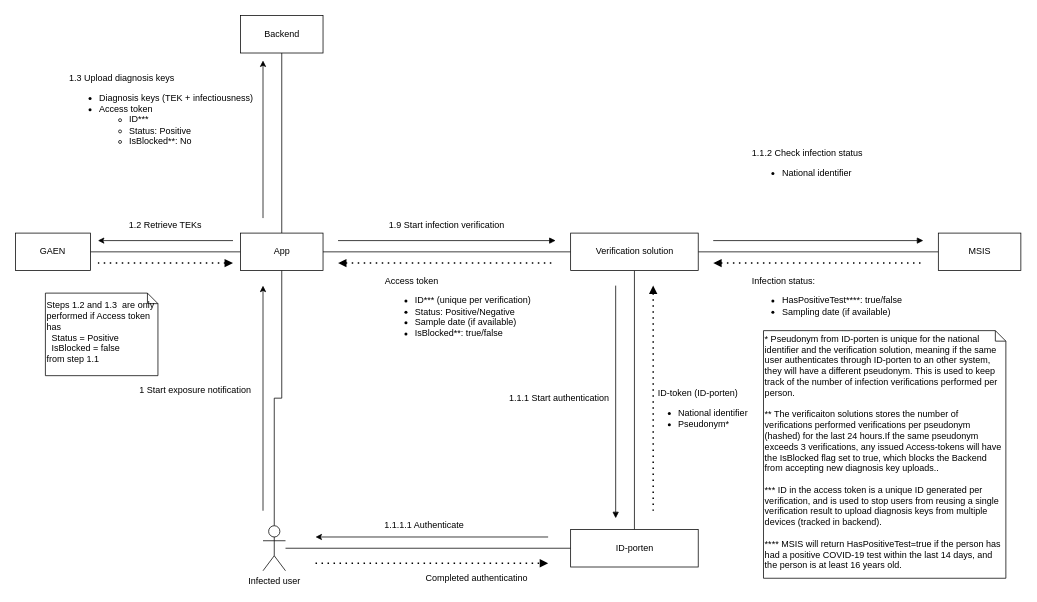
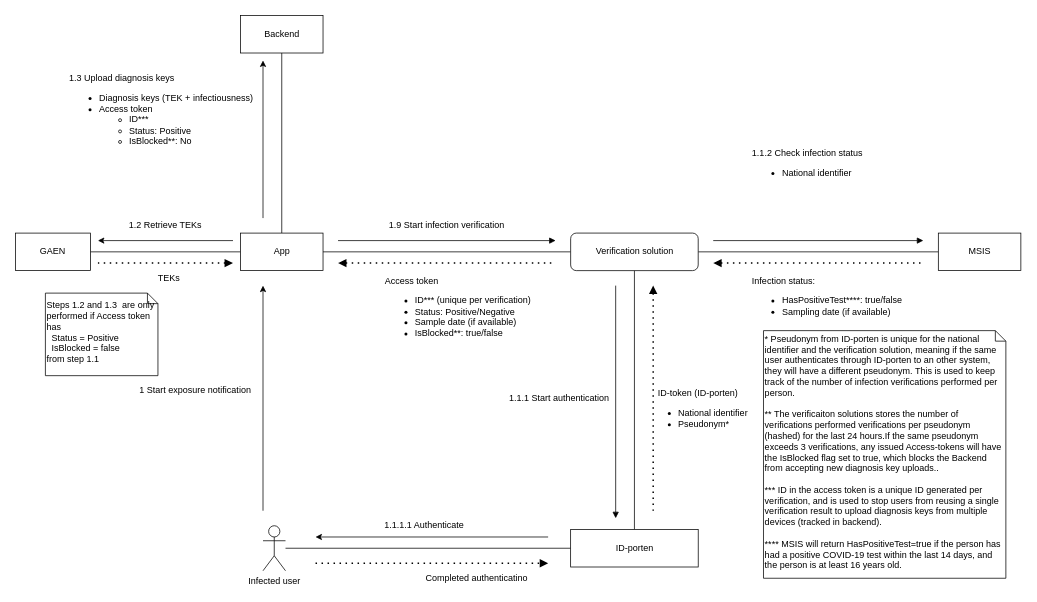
node "Verification solution": shape rectangle -> rounded rectangle
node "TEKs": added
edge "App" -- "Infected user": removed
